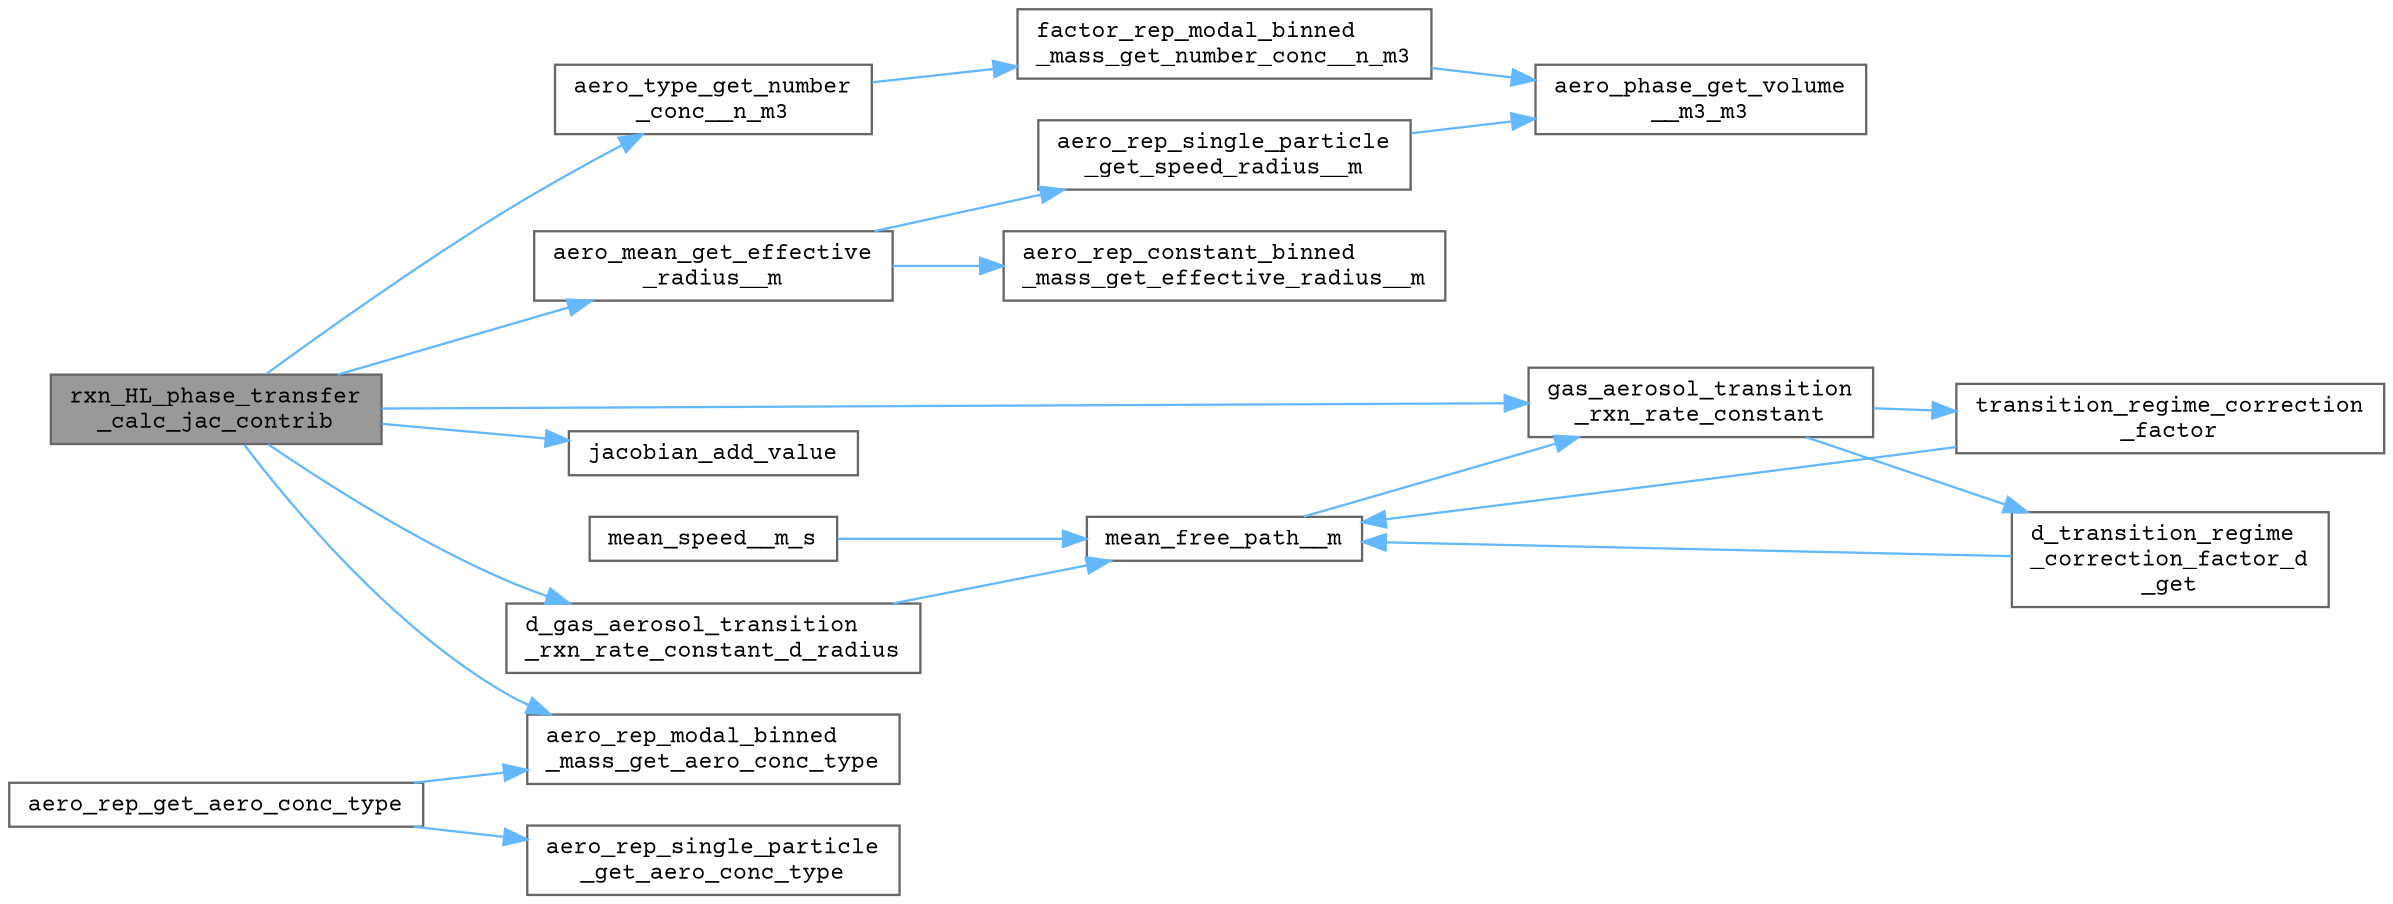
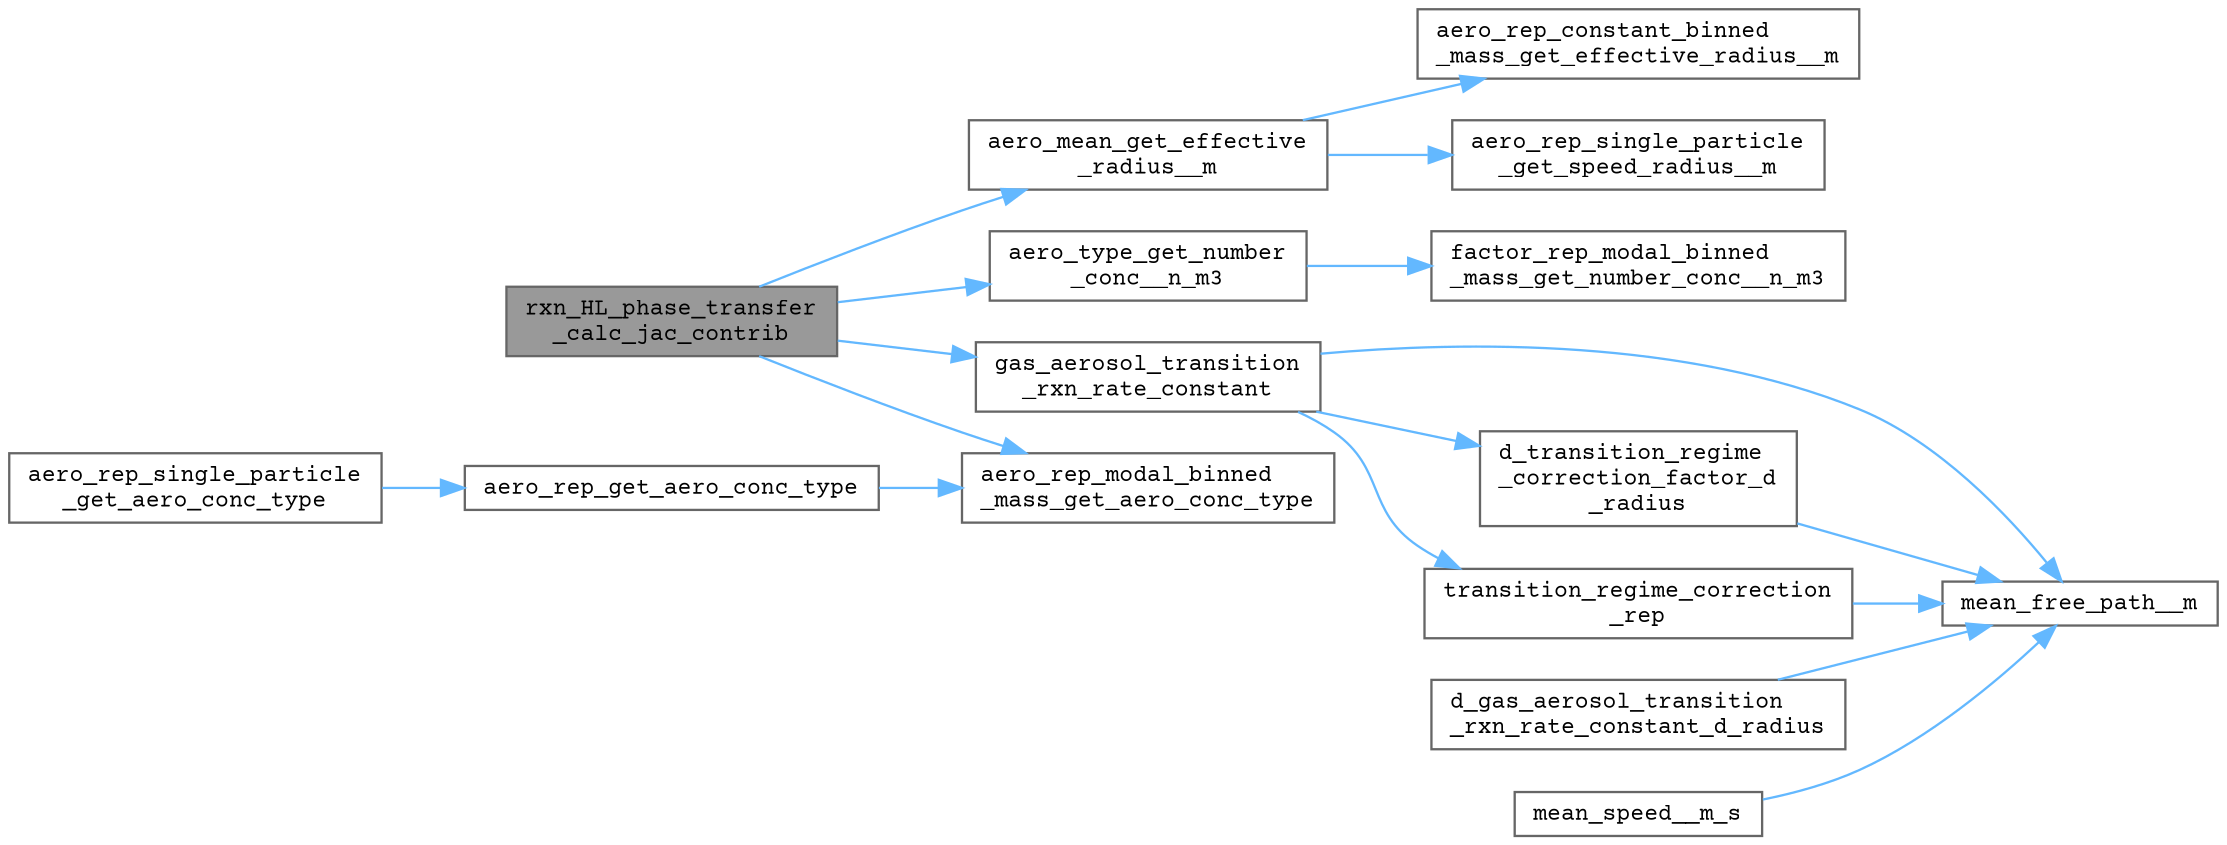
node "aero_phase_get_volume __m3_m3": removed
node "transition_regime_correction _factor": label "transition_regime_correction _factor" -> "transition_regime_correction _rep"
node "jacobian_add_value": removed
edge "mean_free_path__m" -> "gas_aerosol_transition _rxn_rate_constant": reversed
edge "rxn_HL_phase_transfer _calc_jac_contrib" -> "d_gas_aerosol_transition _rxn_rate_constant_d_radius": removed
node "d_transition_regime _correction_factor_d _get": label "d_transition_regime _correction_factor_d _get" -> "d_transition_regime _correction_factor_d _radius"
edge "aero_rep_get_aero_conc_type" -> "aero_rep_single_particle _get_aero_conc_type": reversed
